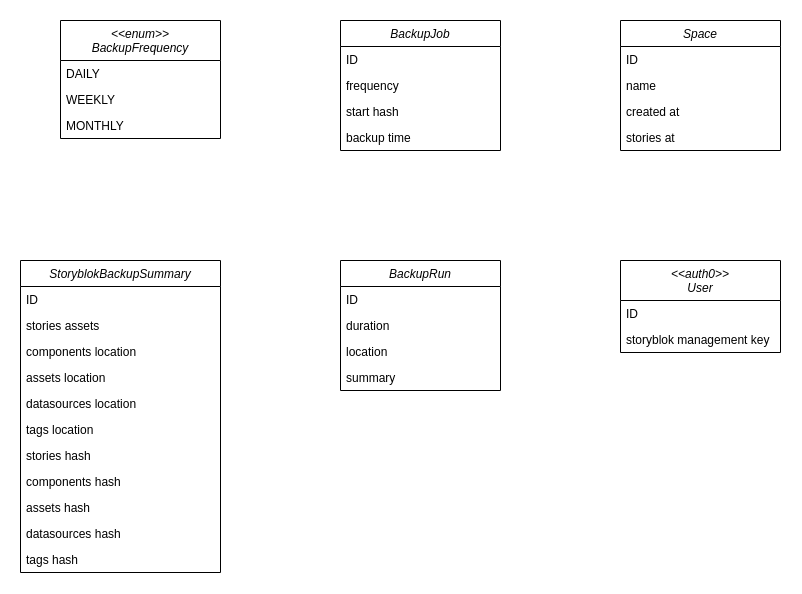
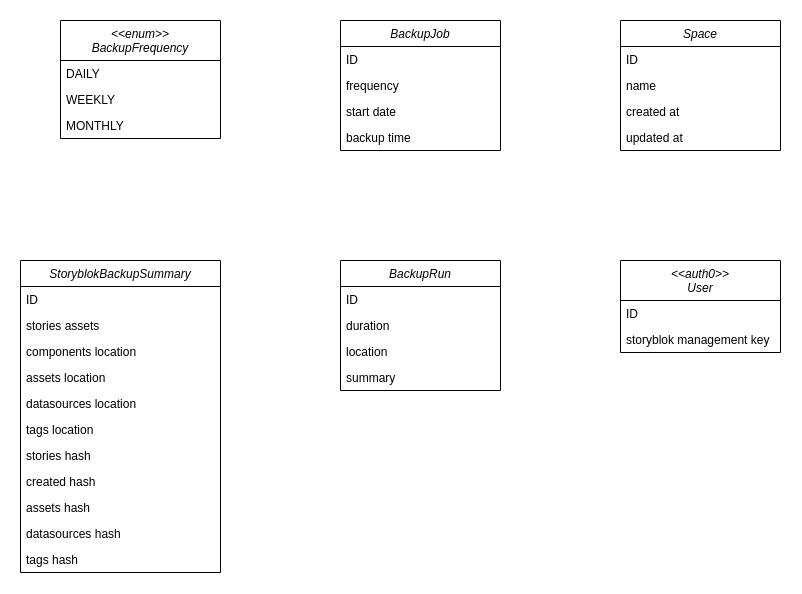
node "start hash": label "start hash" -> "start date"
node "stories at": label "stories at" -> "updated at"
node "components hash": label "components hash" -> "created hash"
